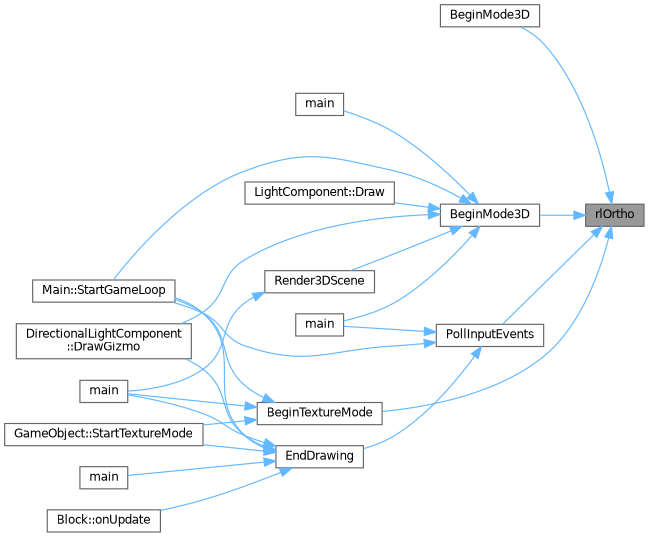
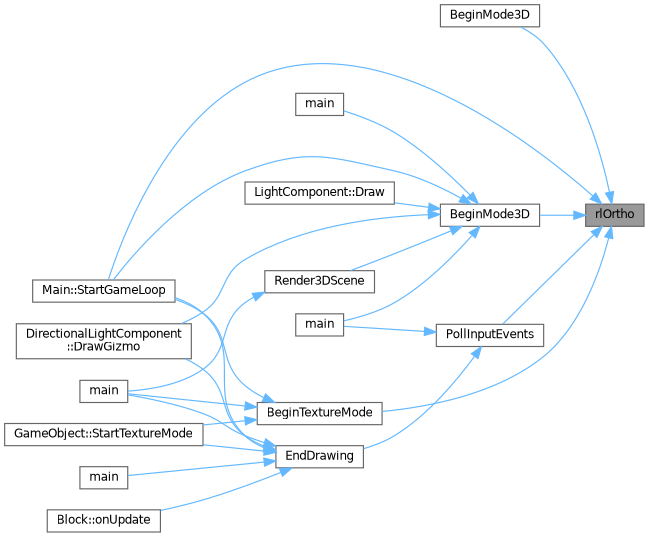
edge "Main::StartGameLoop" -> "PollInputEvents": now "Main::StartGameLoop" -> "rlOrtho"
